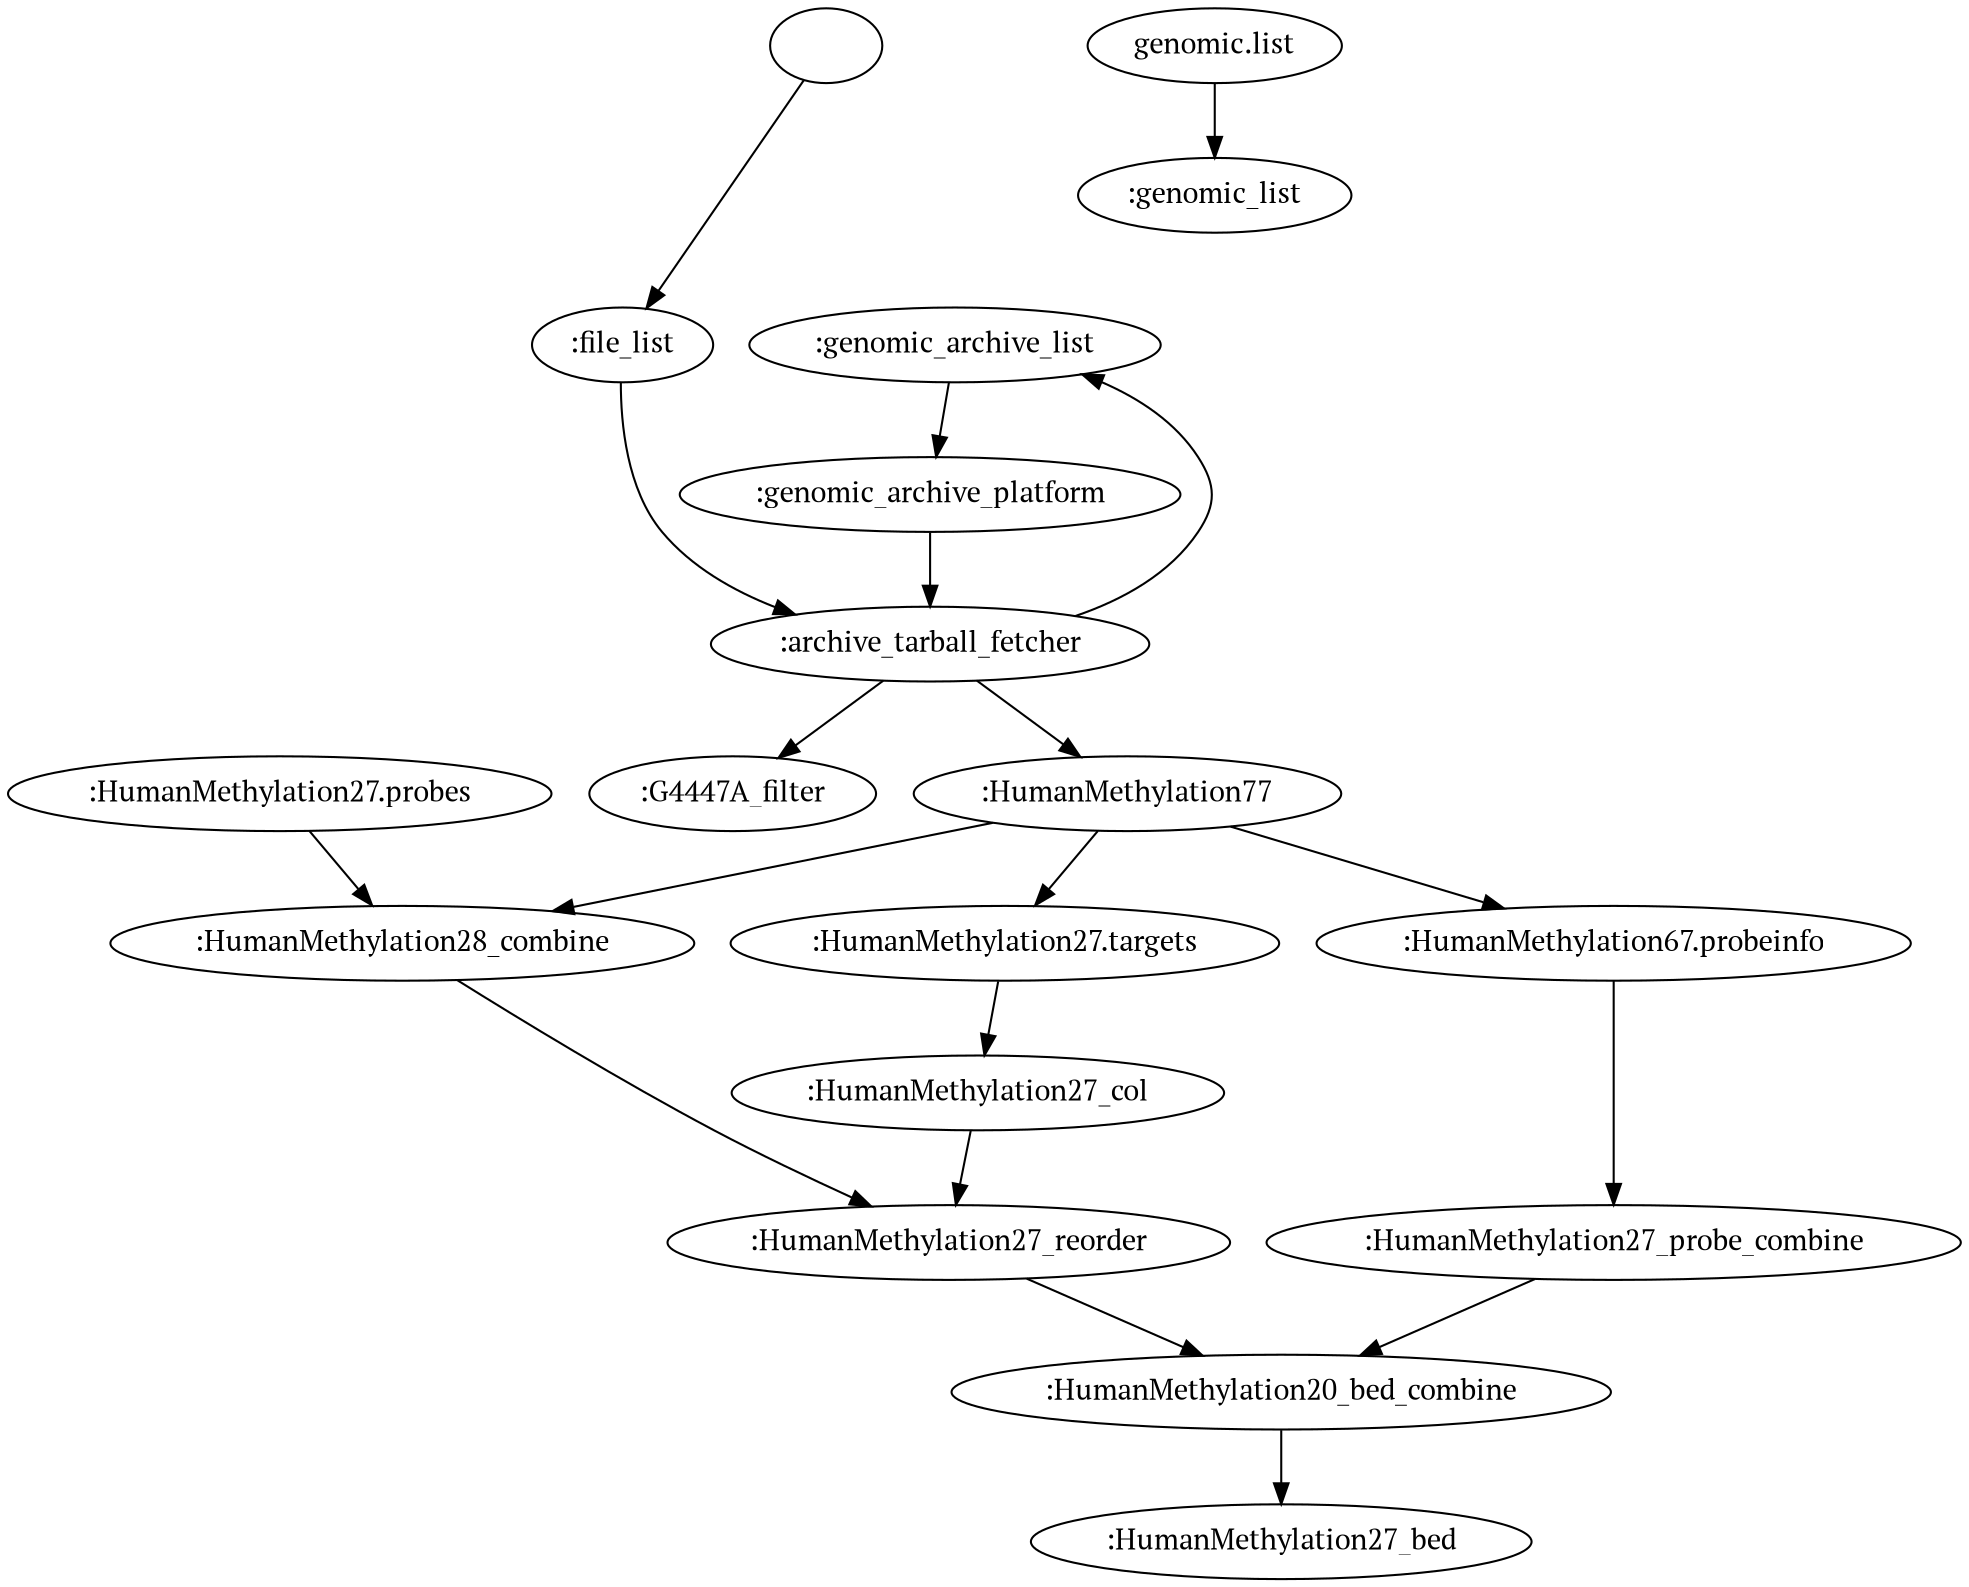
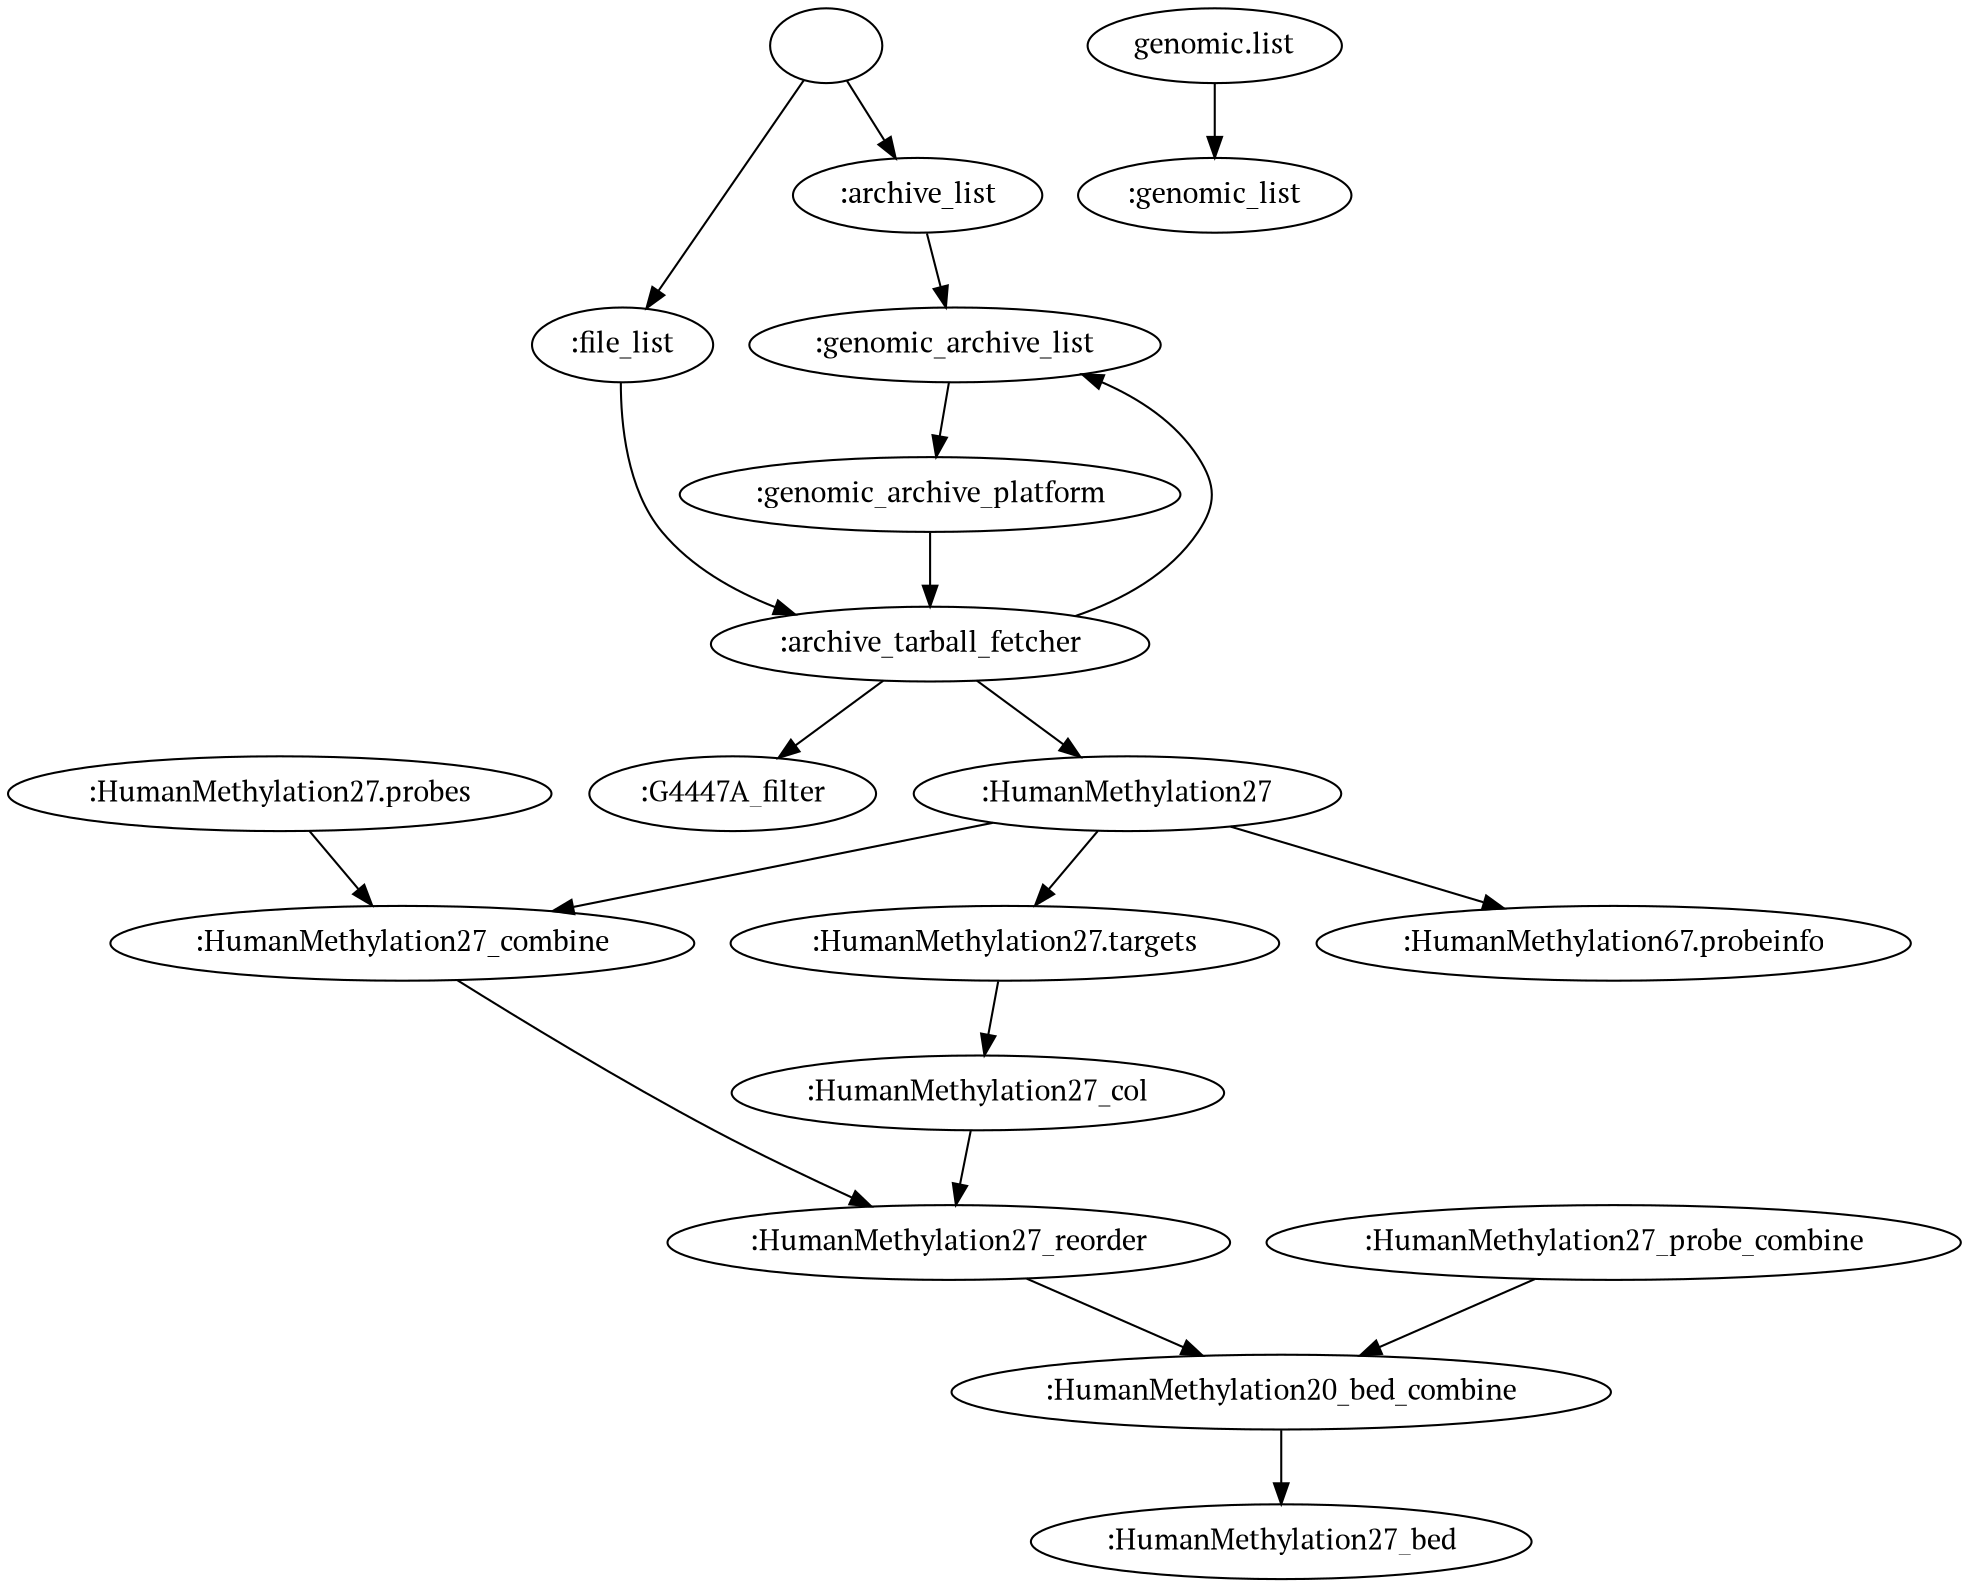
node ":archive_list": added
node ":HumanMethylation77": label ":HumanMethylation77" -> ":HumanMethylation27"
node ":HumanMethylation28_combine": label ":HumanMethylation28_combine" -> ":HumanMethylation27_combine"
edge ":HumanMethylation67.probeinfo" -> ":HumanMethylation27_probe_combine": removed
